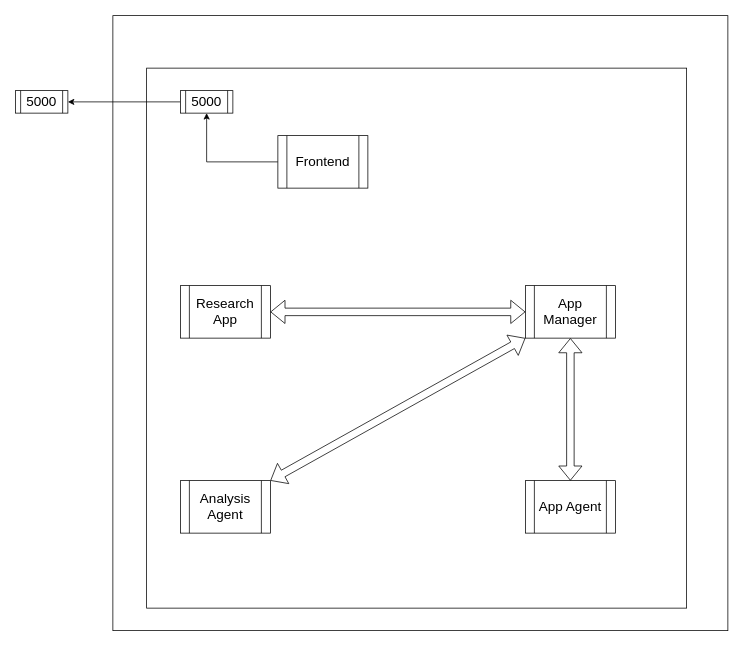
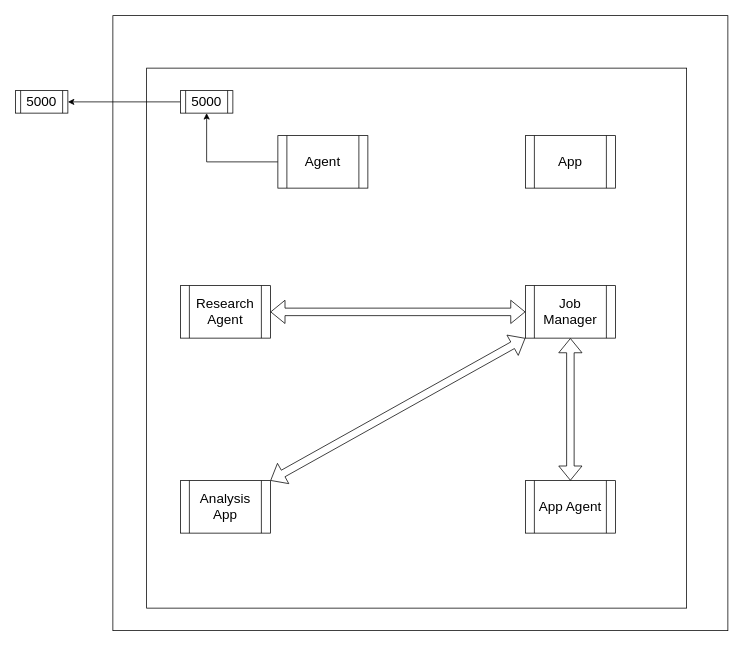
node "Frontend": label "Frontend" -> "Agent"
node "App": added
node "Research App": label "Research App" -> "Research Agent"
node "App Manager": label "App Manager" -> "Job Manager"
node "Analysis Agent": label "Analysis Agent" -> "Analysis App"
